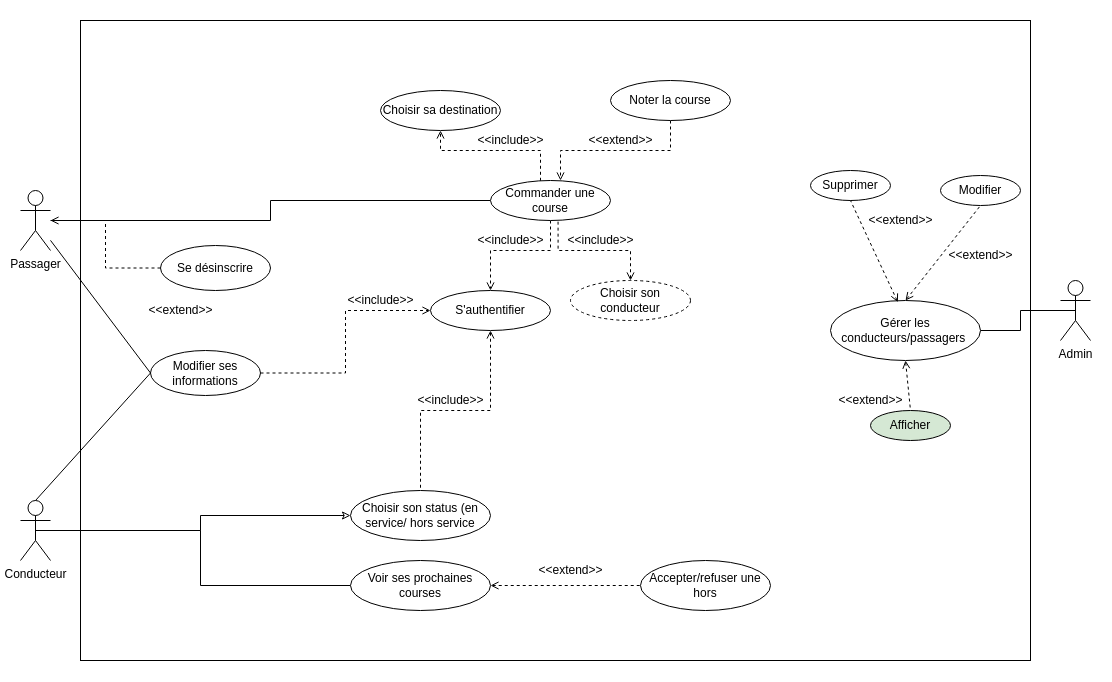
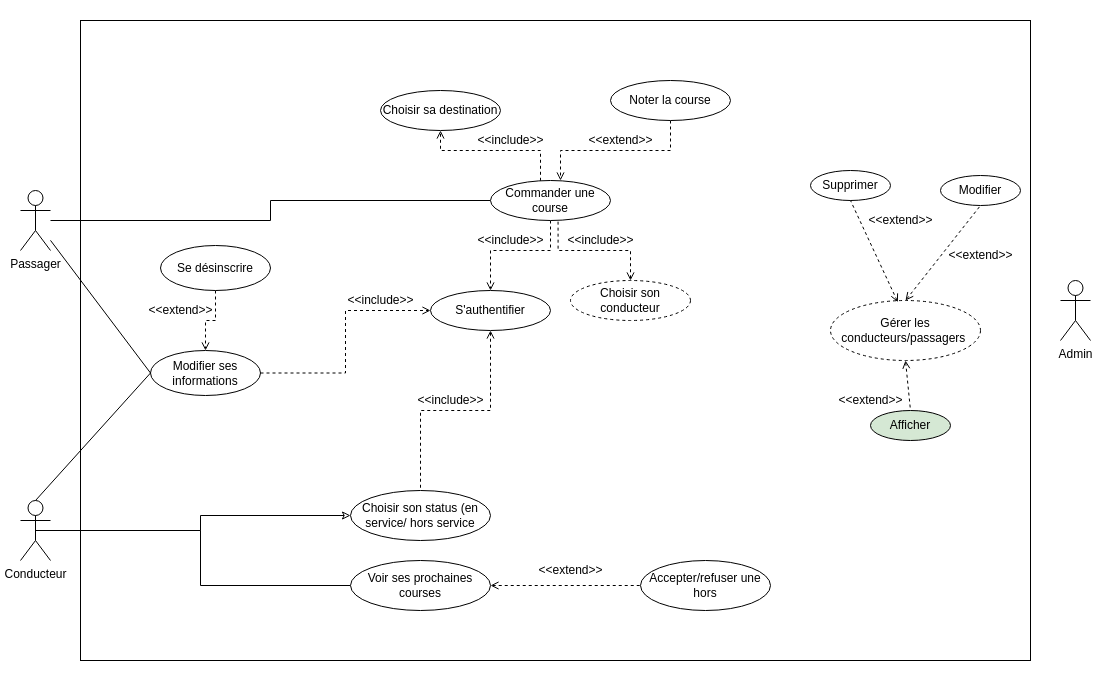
edge "Se désinscrire" -> "Passager": now "Se désinscrire" -> "Modifier ses informations"
edge "Admin" -- "Gérer les conducteurs/passagers": removed
node "Gérer les conducteurs/passagers": style solid -> dashed
